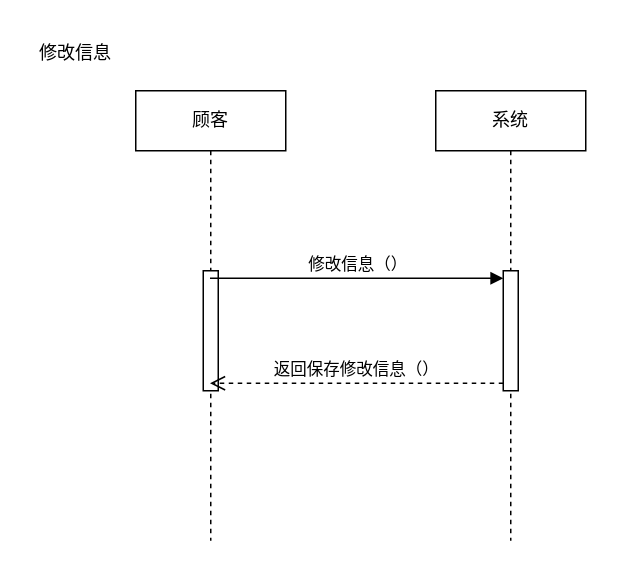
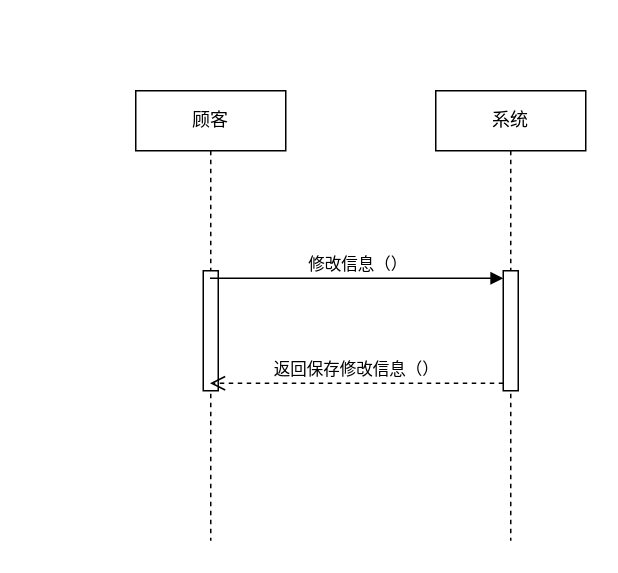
node "修改信息": removed
